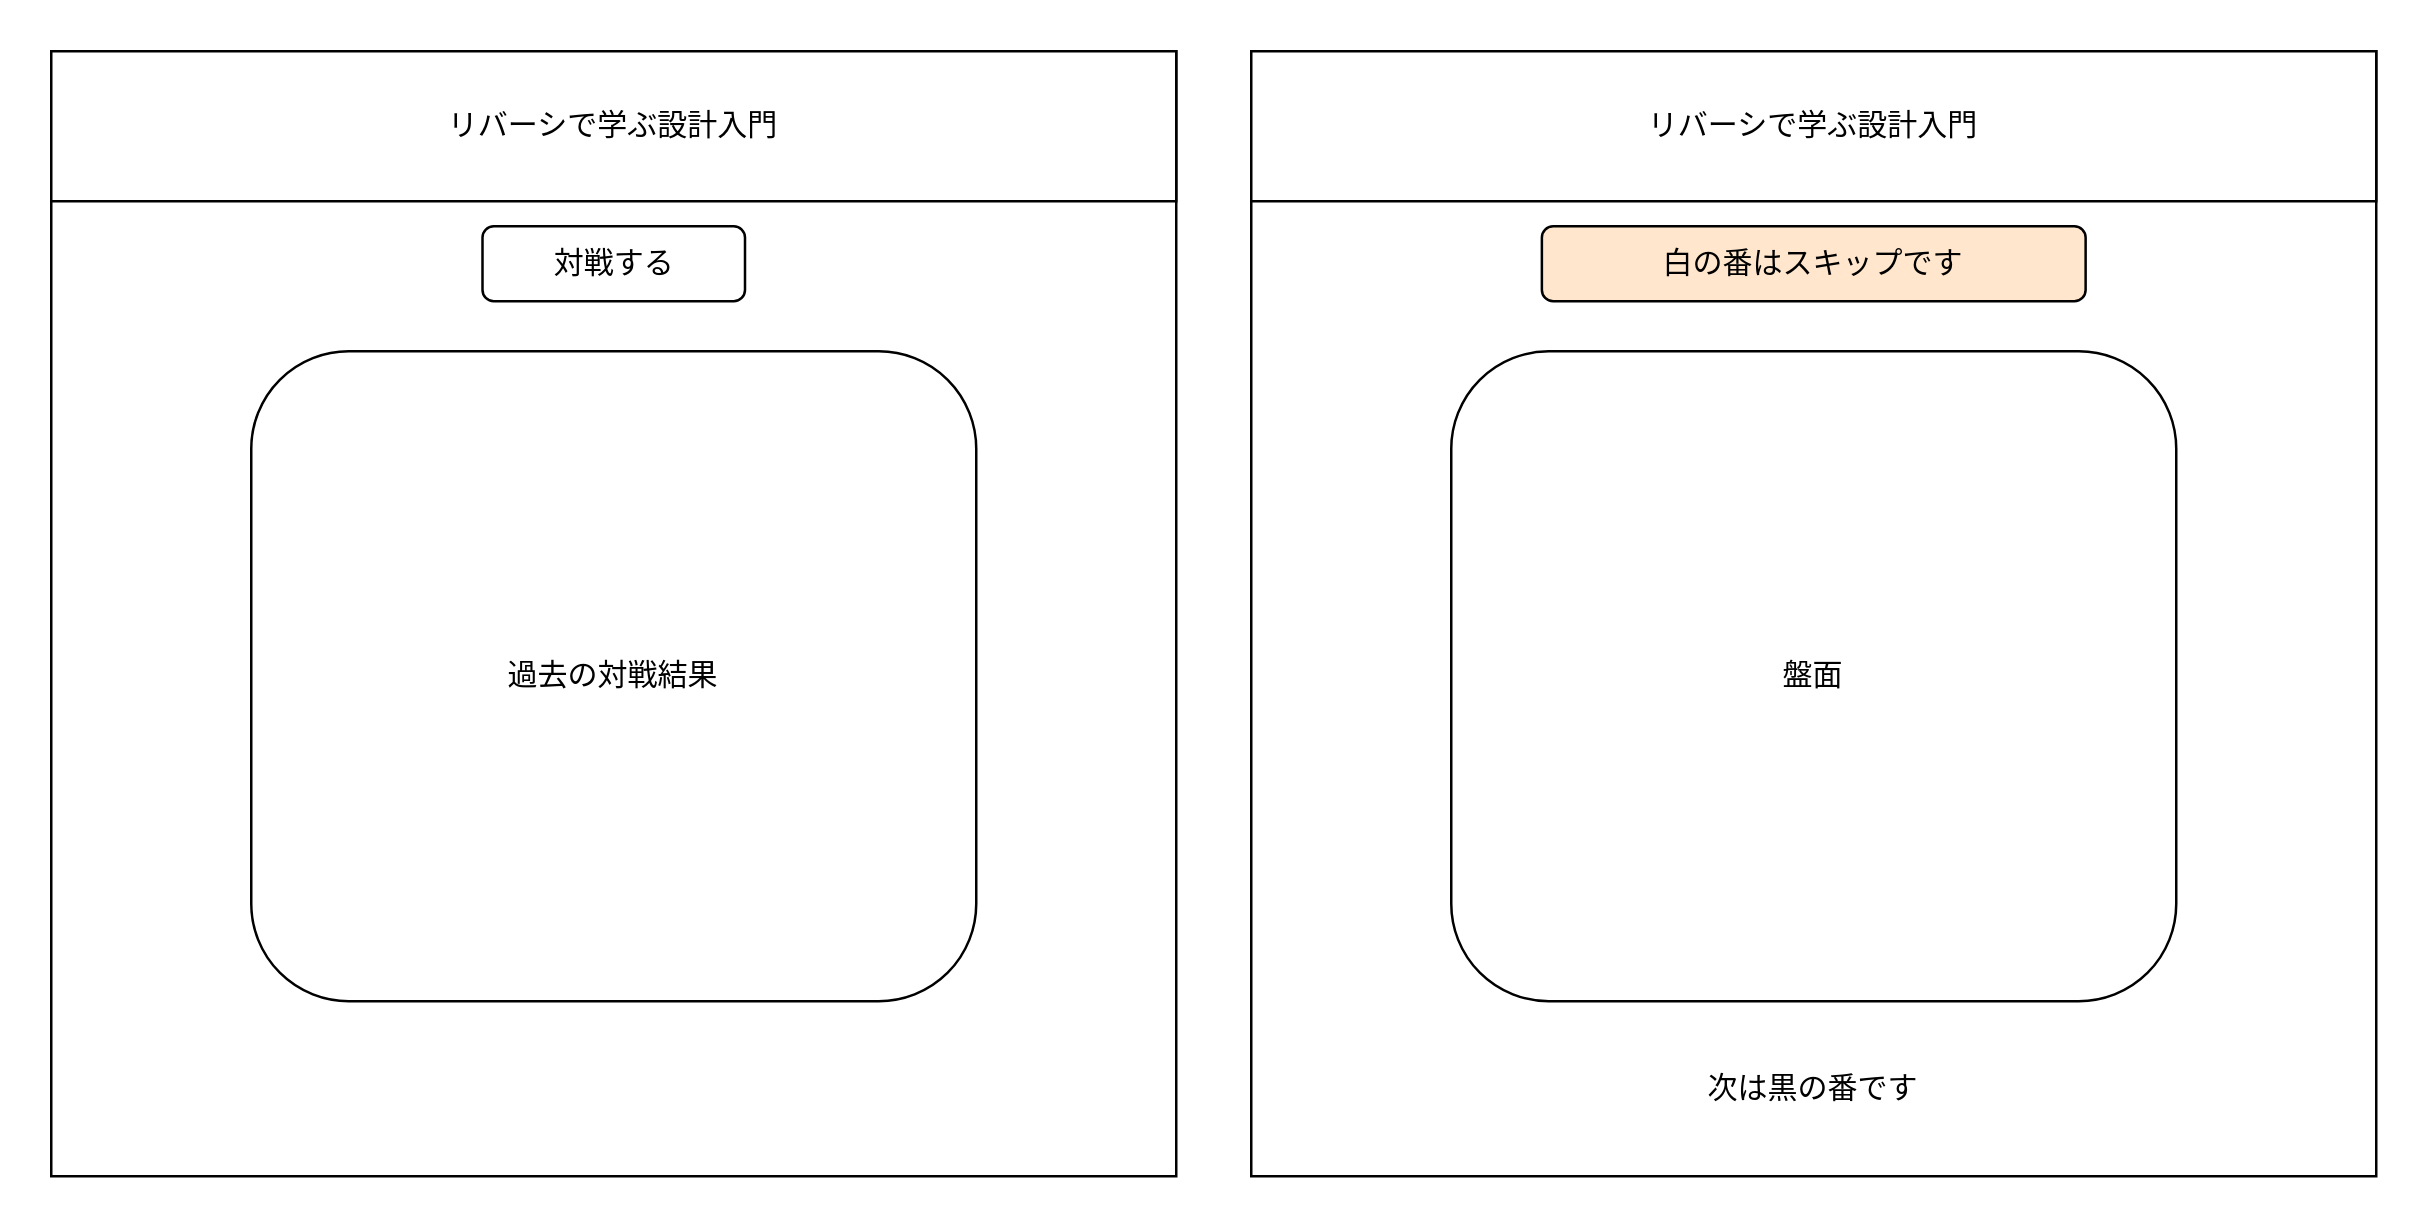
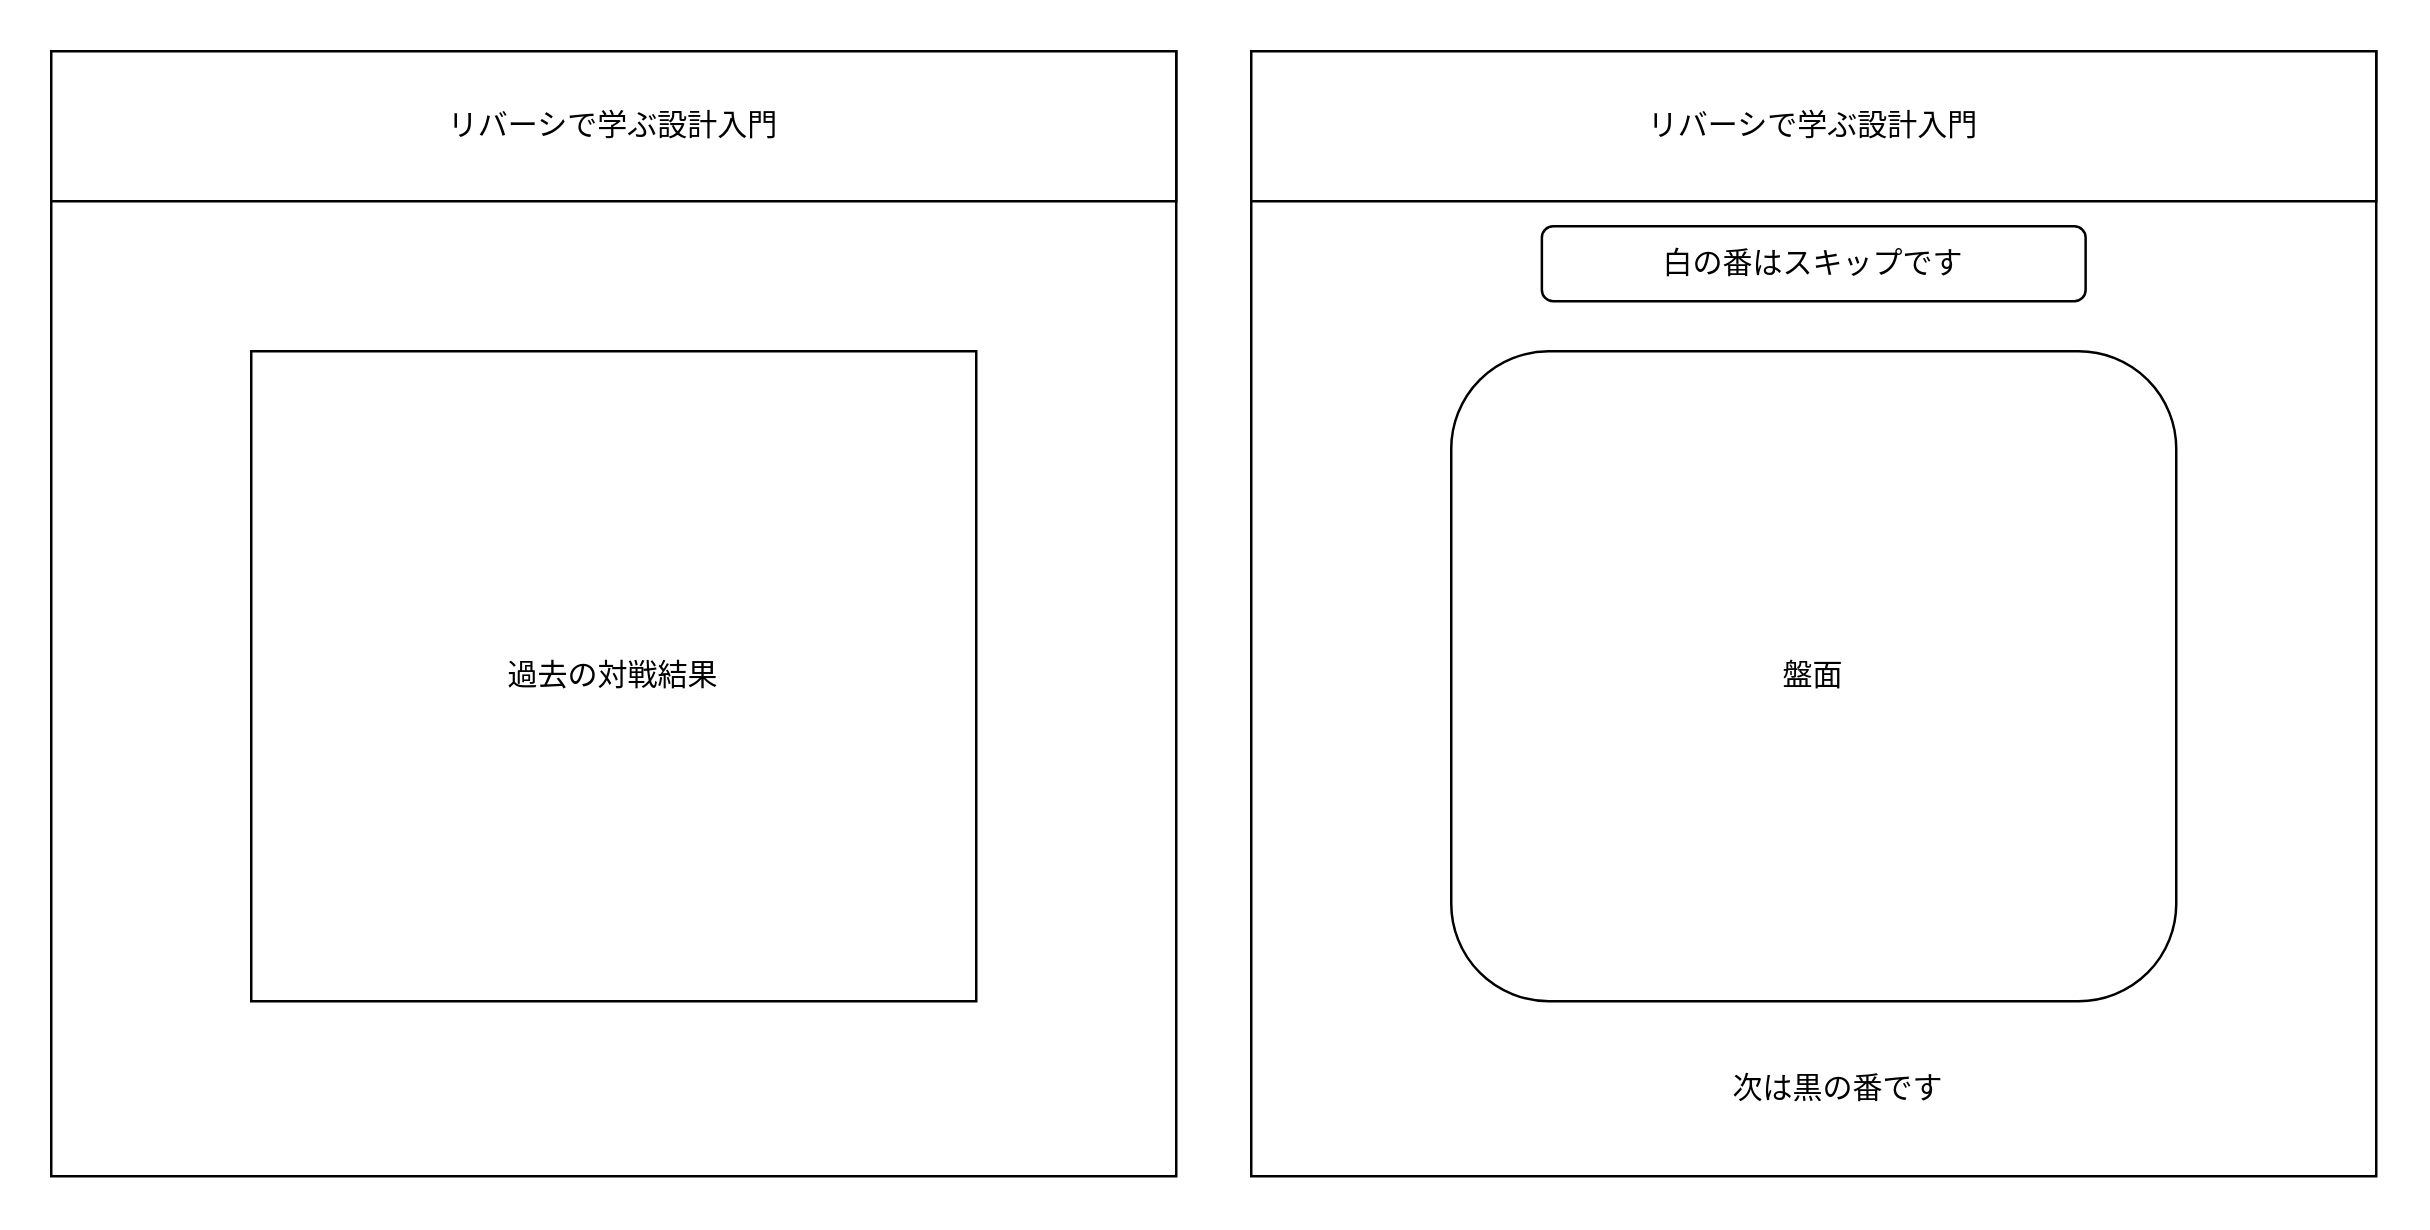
node "対戦する": removed
node "白の番はスキップです": fillcolor #ffe6cc -> #ffffff
node "過去の対戦結果": shape rounded rectangle -> rectangle
node "次は黒の番です": moved (1814, 1089) -> (1839, 1089)
